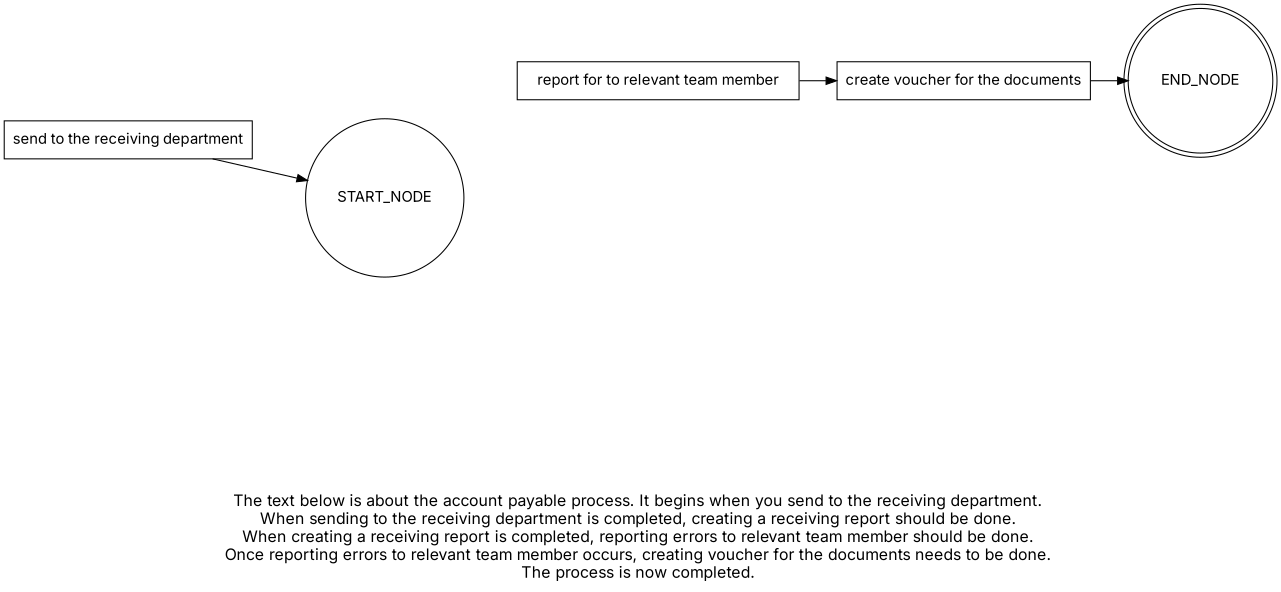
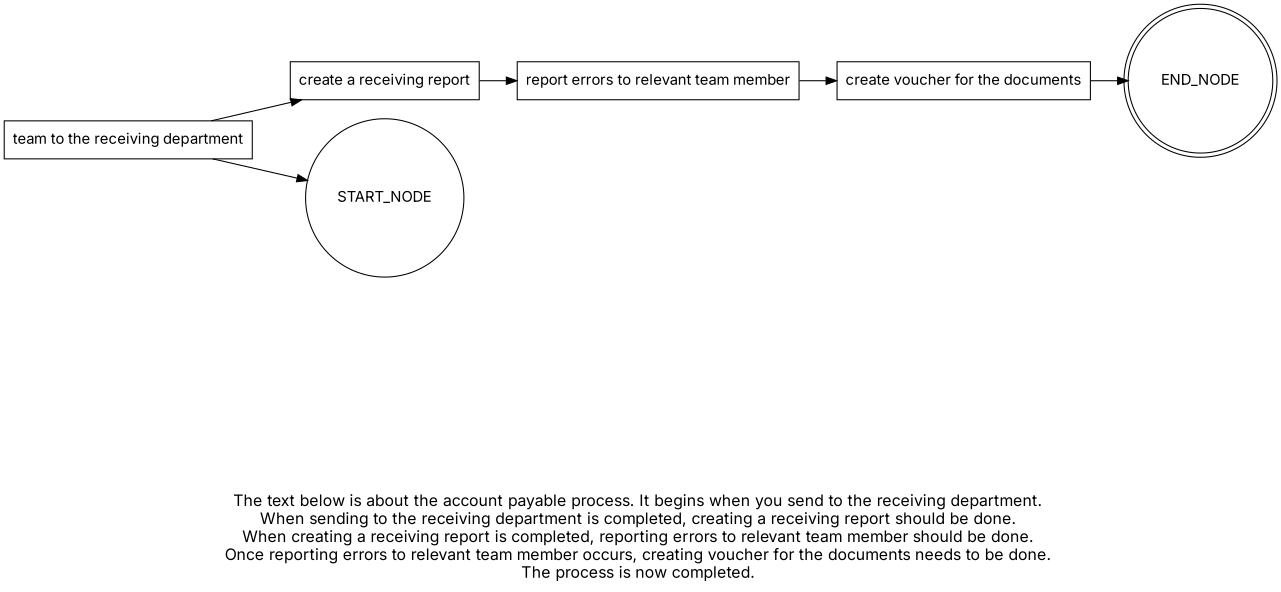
node "create a receiving report": added
node "report for to relevant team member": label "report for to relevant team member" -> "report errors to relevant team member"
node "send to the receiving department": label "send to the receiving department" -> "team to the receiving department"
